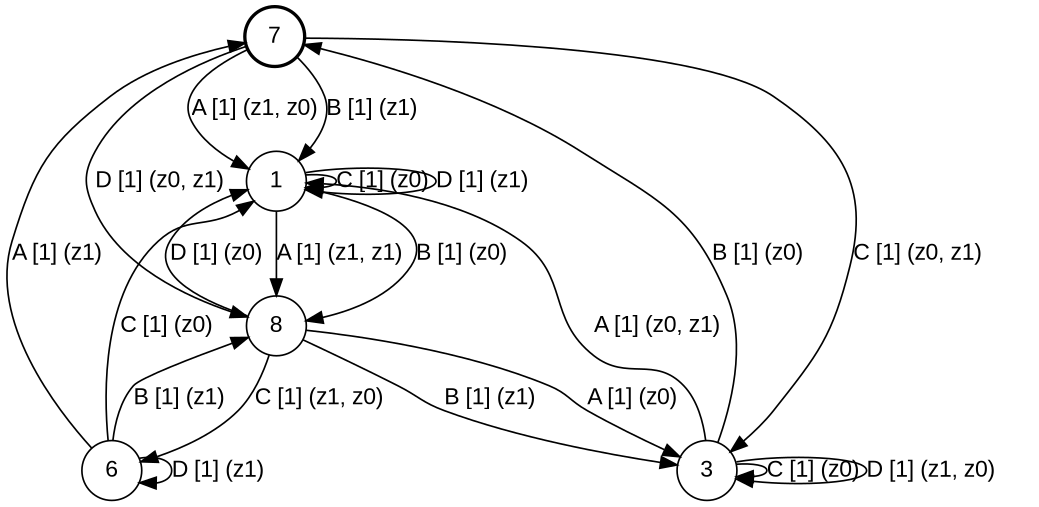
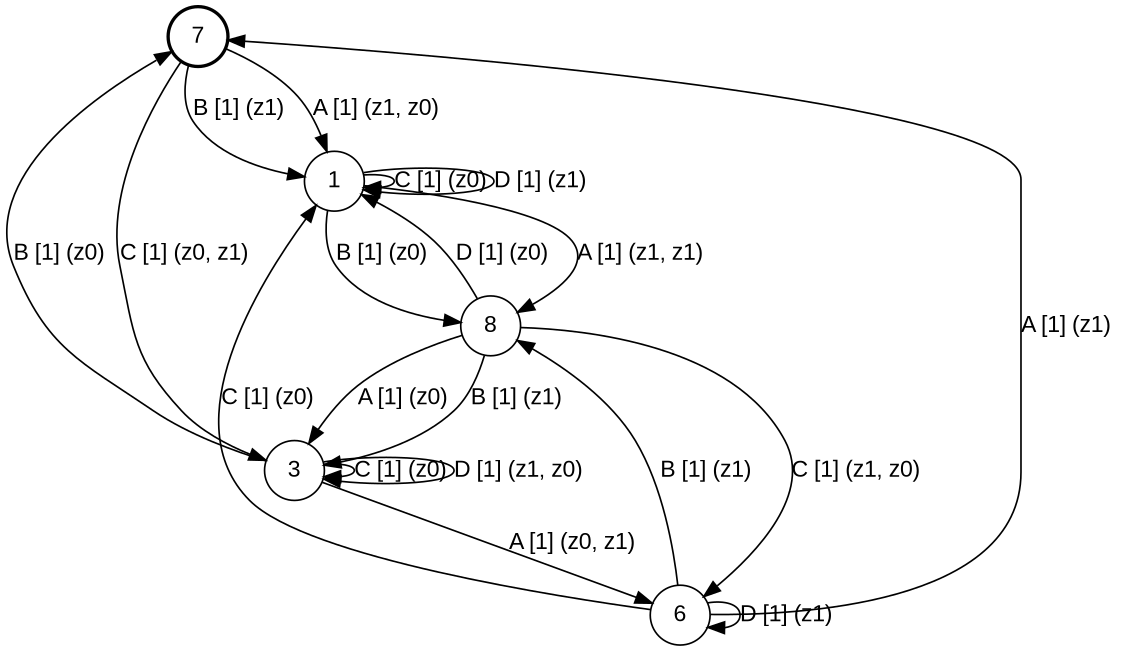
edge "7" -> "8": removed, label "D [1] (z0, z1)"
edge "3" -> "1": now "3" -> "6"
